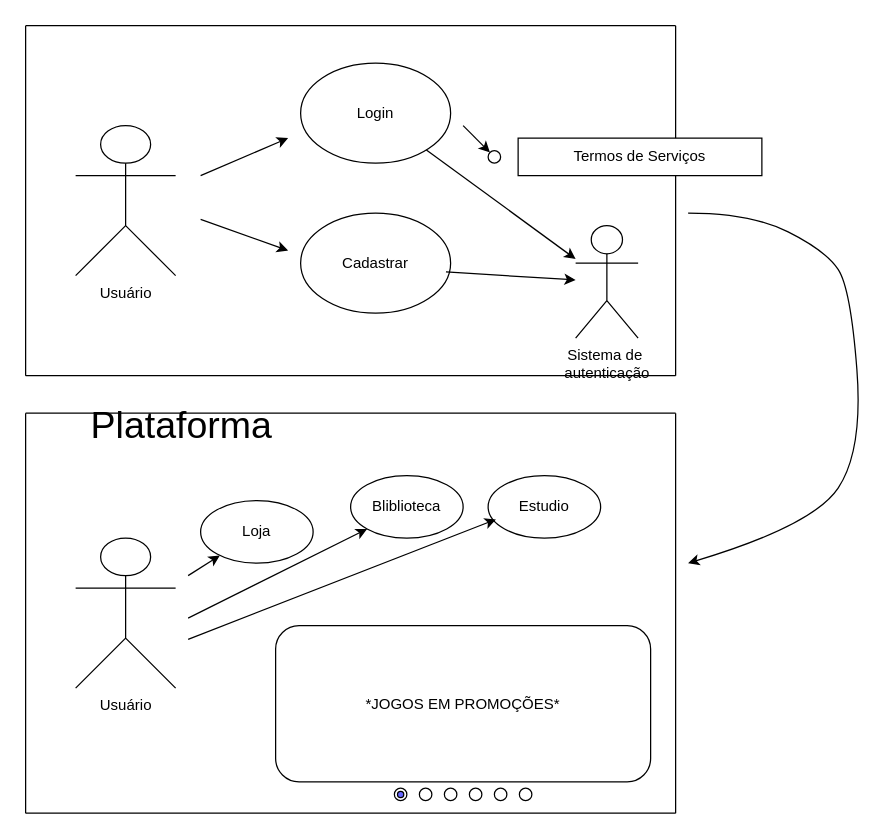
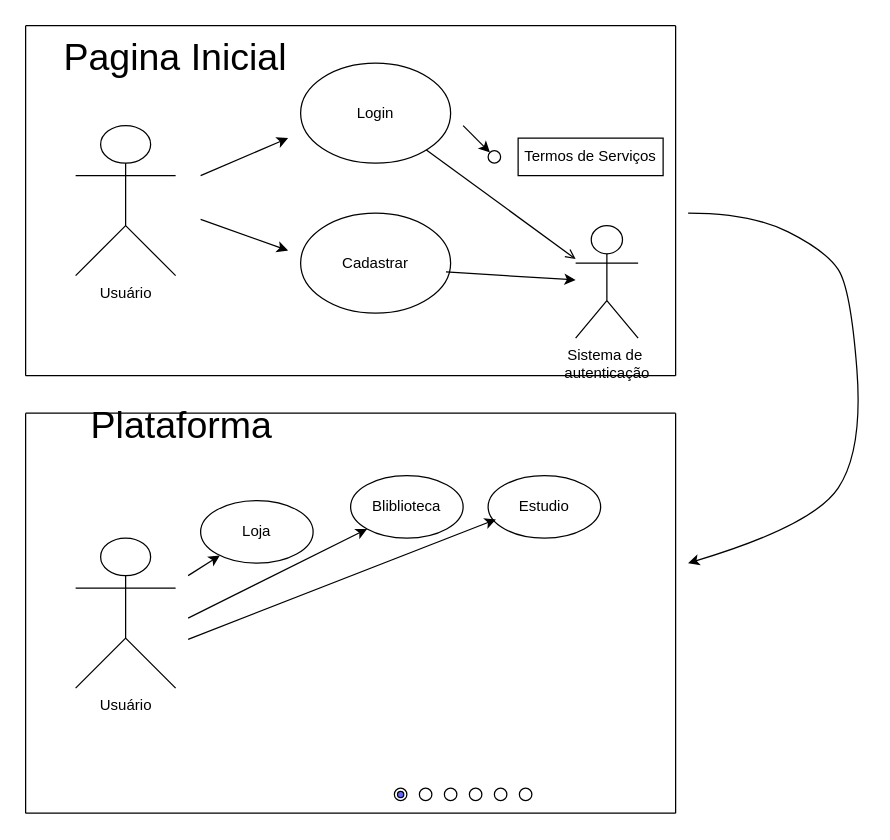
node "Pagina Inicial": added
node "Termos de Serviços": size 244x38 -> 145x38
edge "Login" -> "Sistema de autenticação": arrowhead classic -> open
node "*JOGOS EM PROMOÇÕES*": removed
